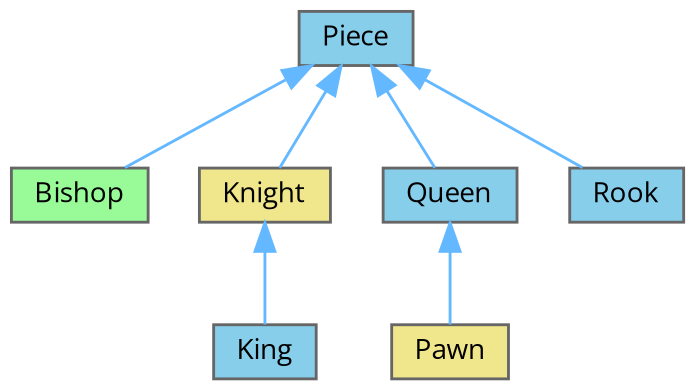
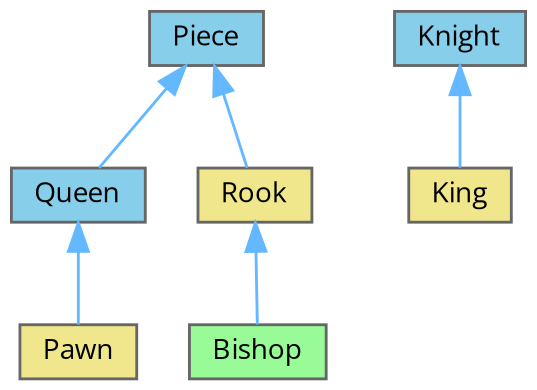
edge "Bishop" -> "Piece": now "Bishop" -> "Rook"
edge "Knight" -> "Piece": removed
node "Knight": fillcolor khaki -> skyblue
node "Rook": fillcolor skyblue -> khaki
node "King": fillcolor skyblue -> khaki
